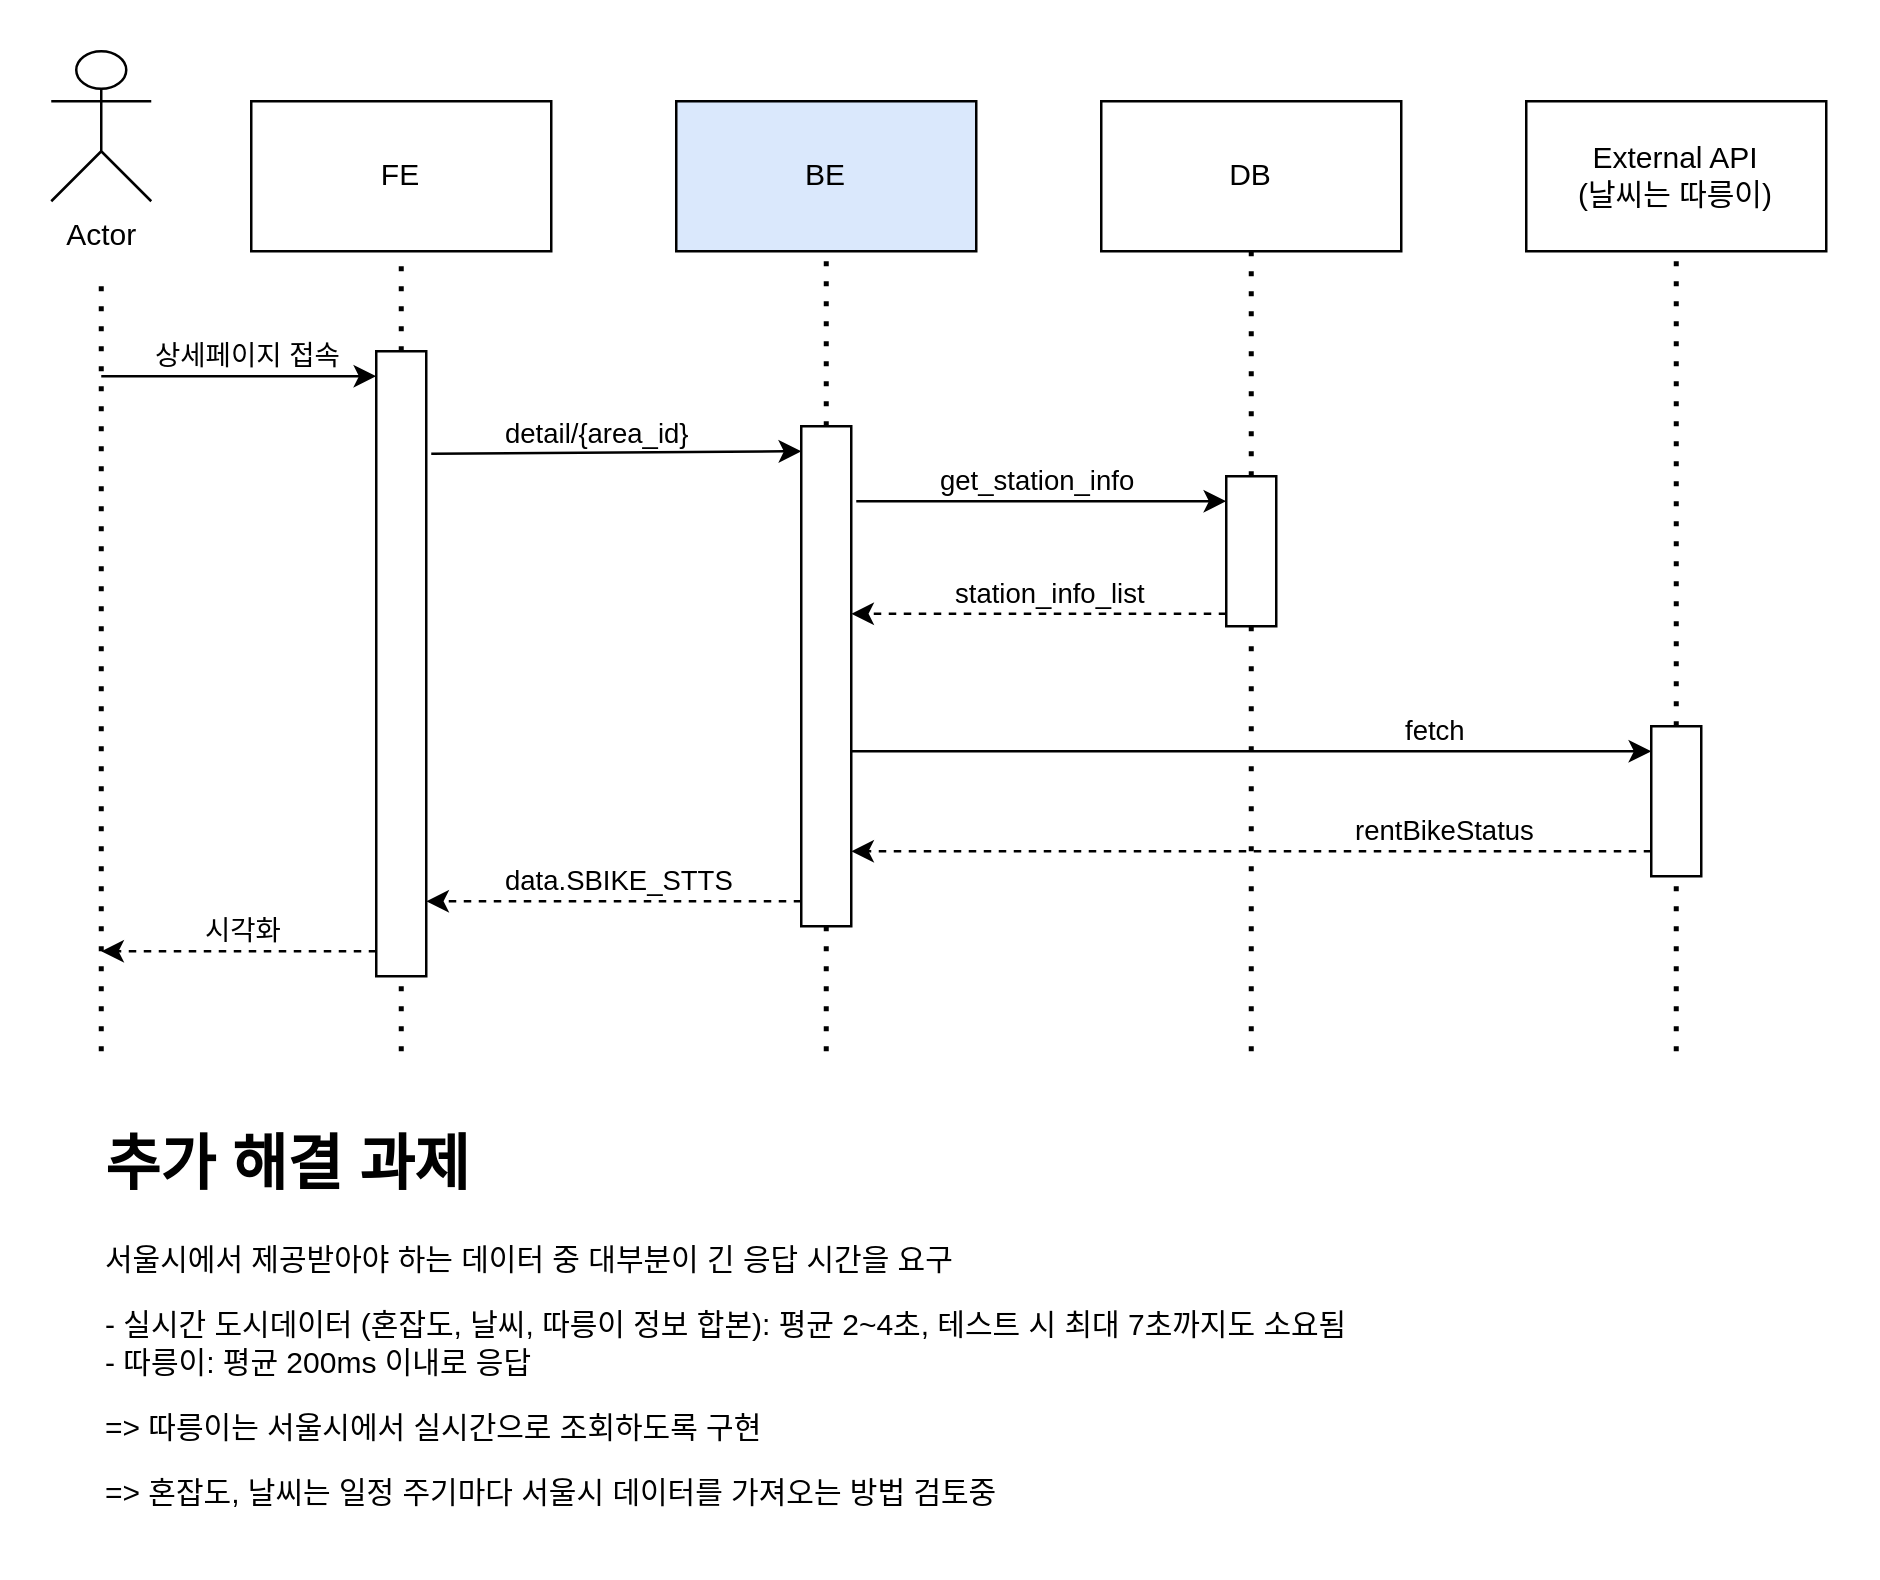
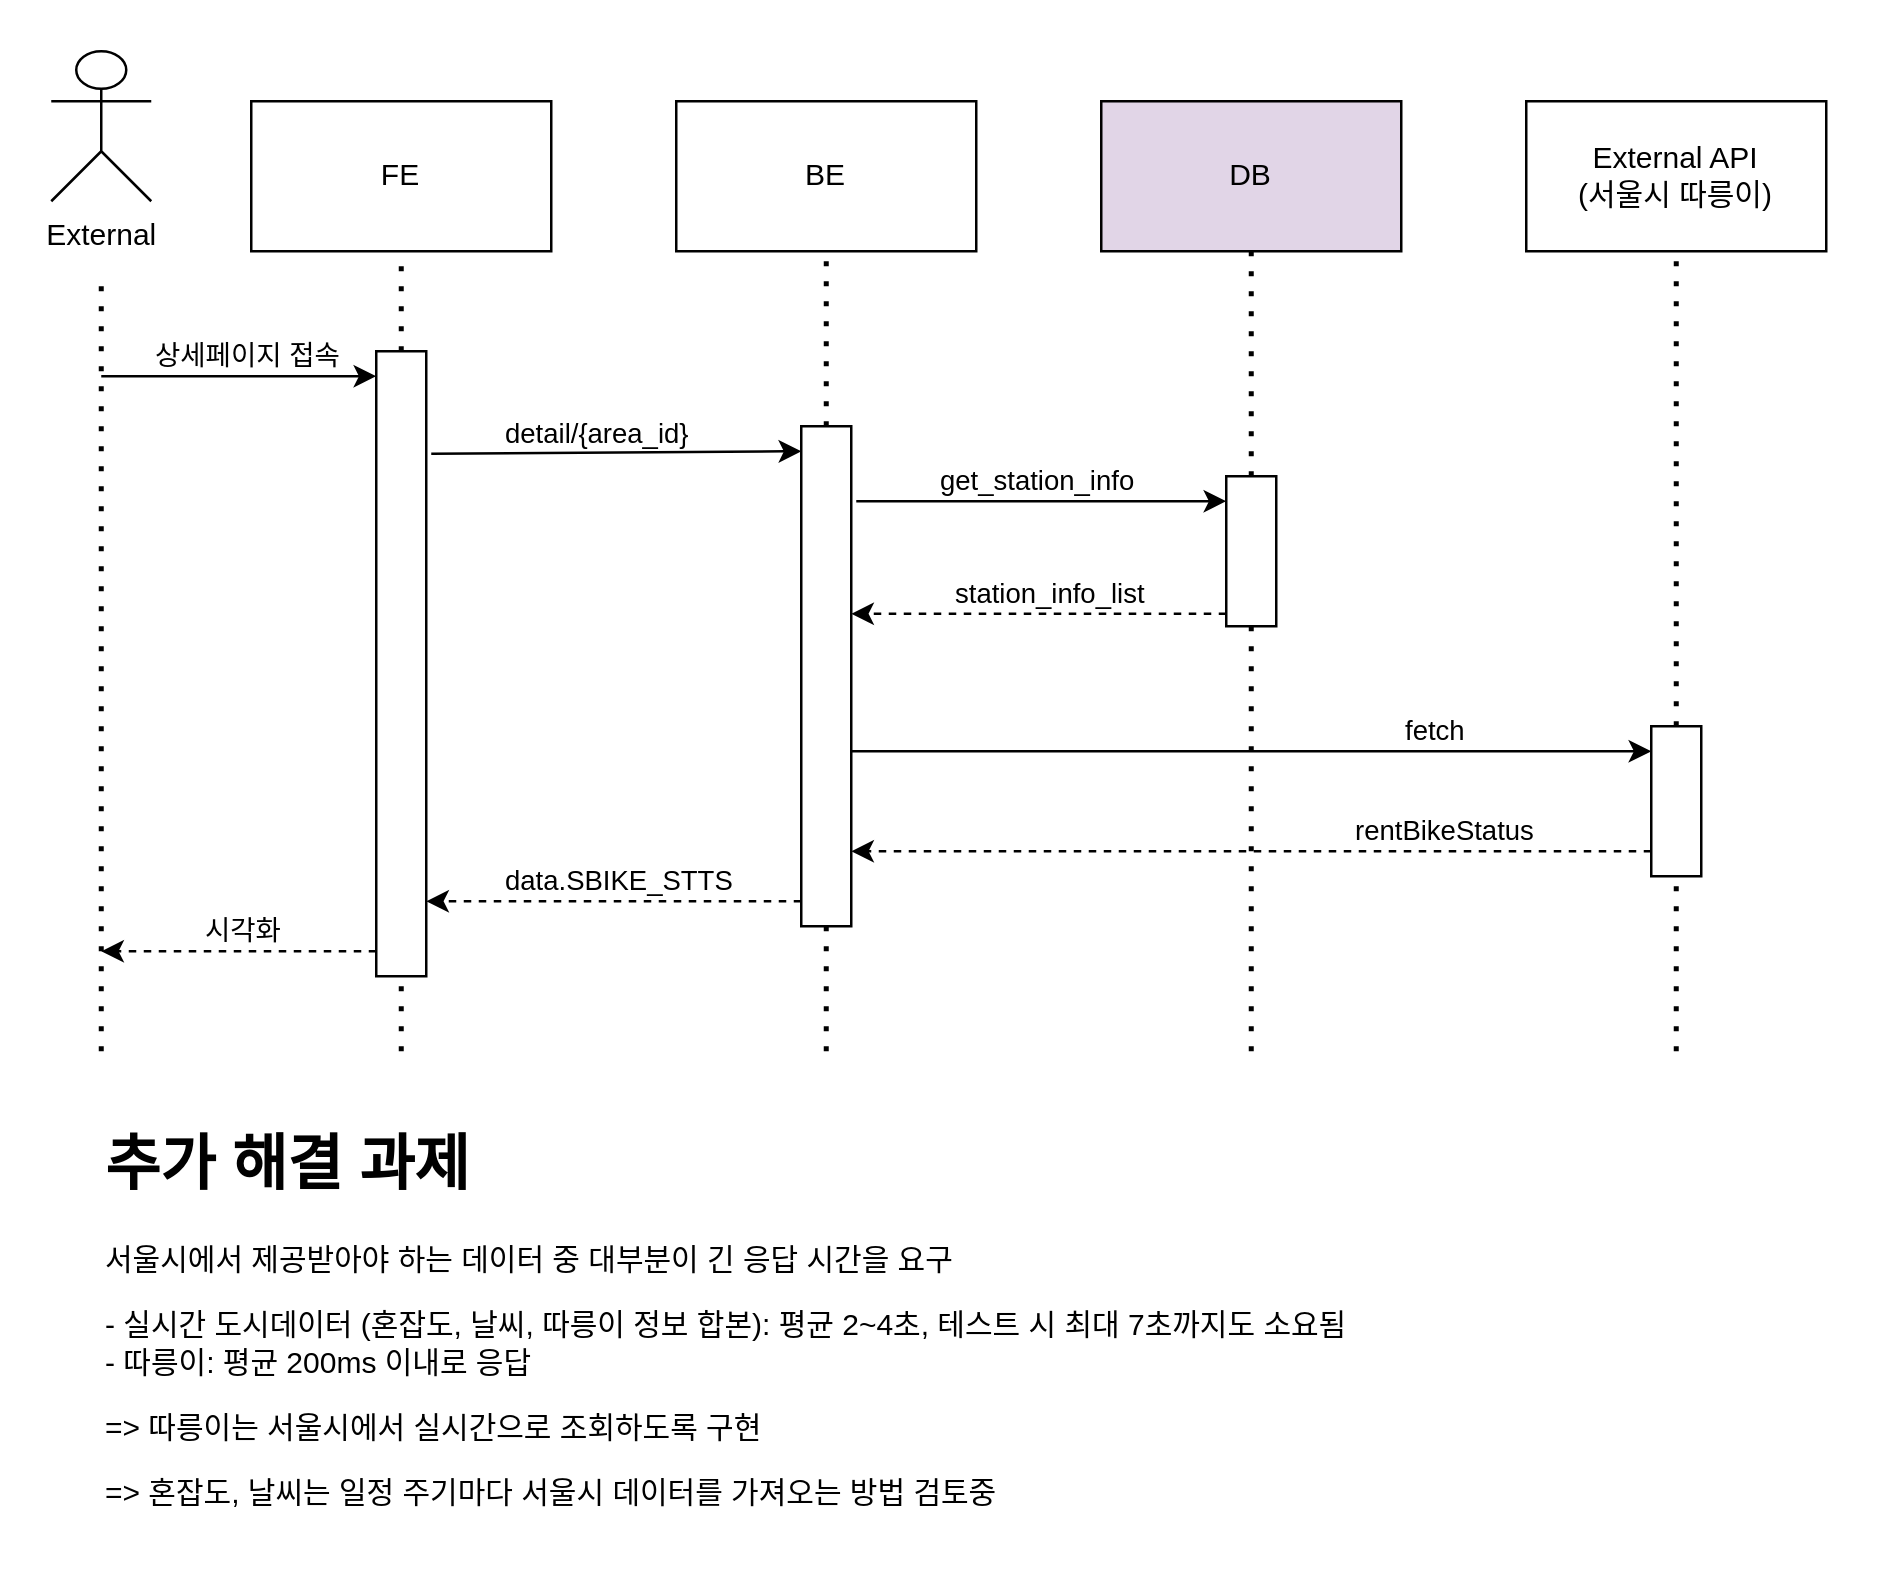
node "BE": fillcolor #dae8fc -> #ffffff
node "DB": fillcolor #ffffff -> #e1d5e7
node "External API (날씨는 따릉이)": label "External API (날씨는 따릉이)" -> "External API (서울시 따릉이)"
node "Actor": label "Actor" -> "External"
